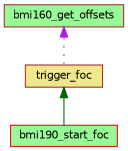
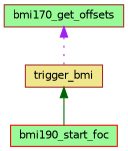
node "bmi160_get_offsets": label "bmi160_get_offsets" -> "bmi170_get_offsets"
node "trigger_foc": label "trigger_foc" -> "trigger_bmi"
